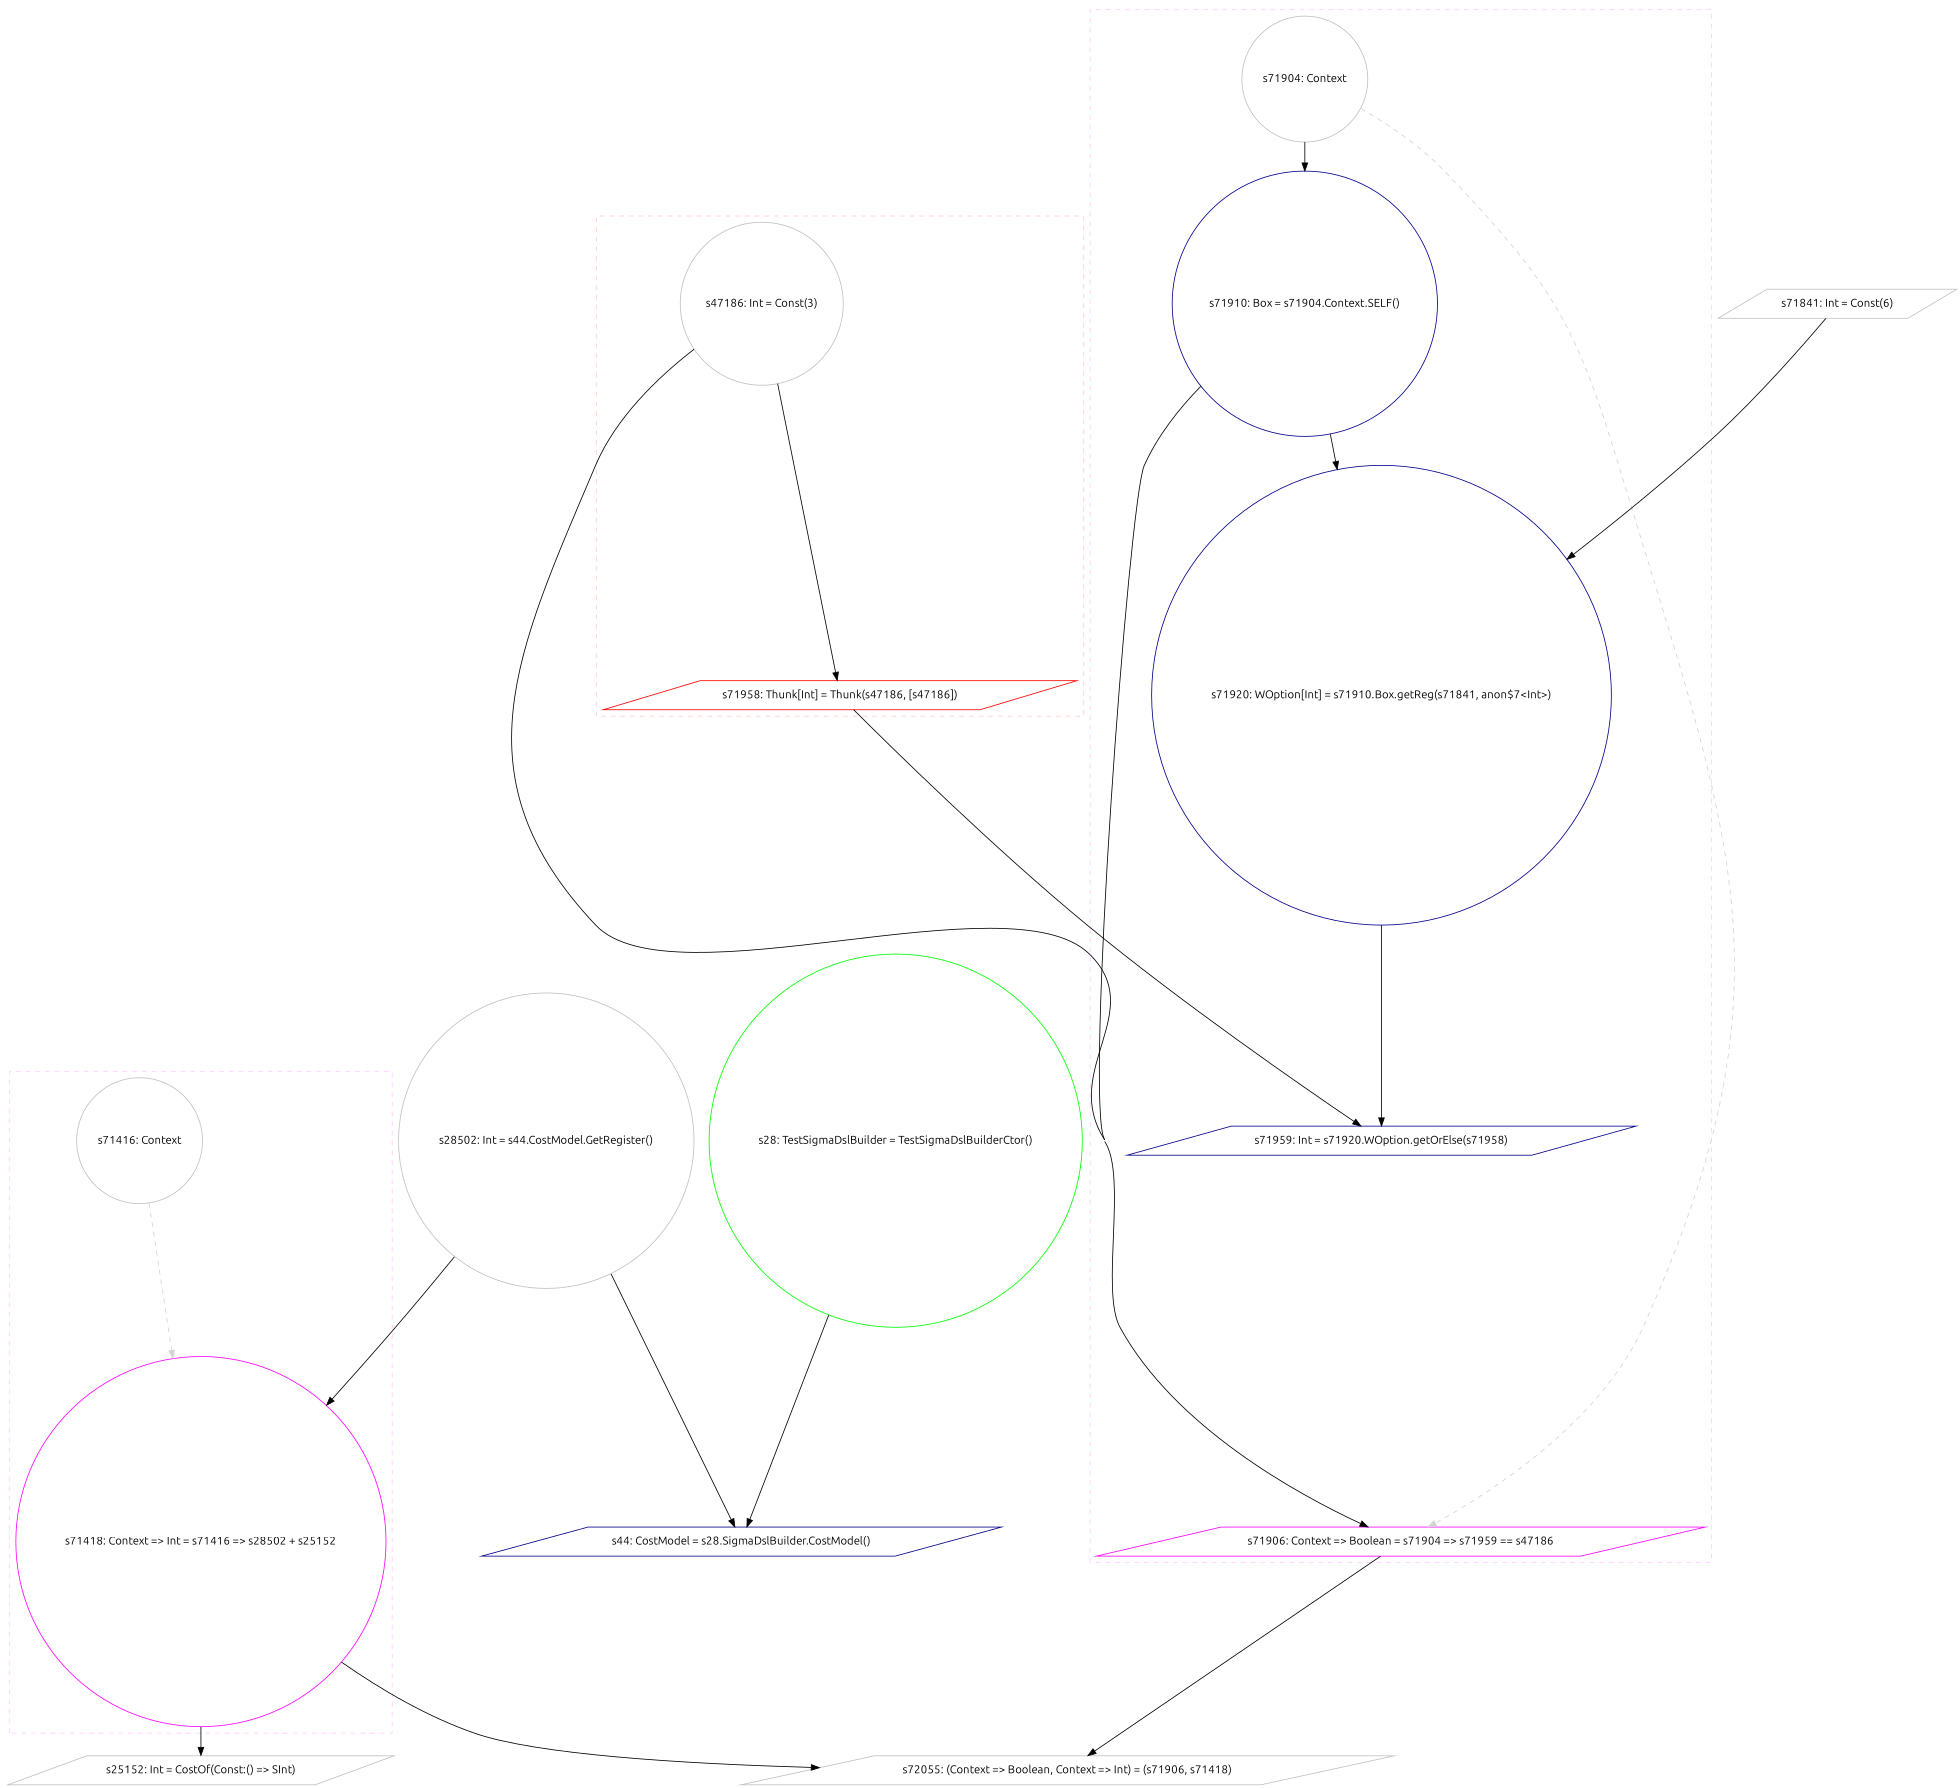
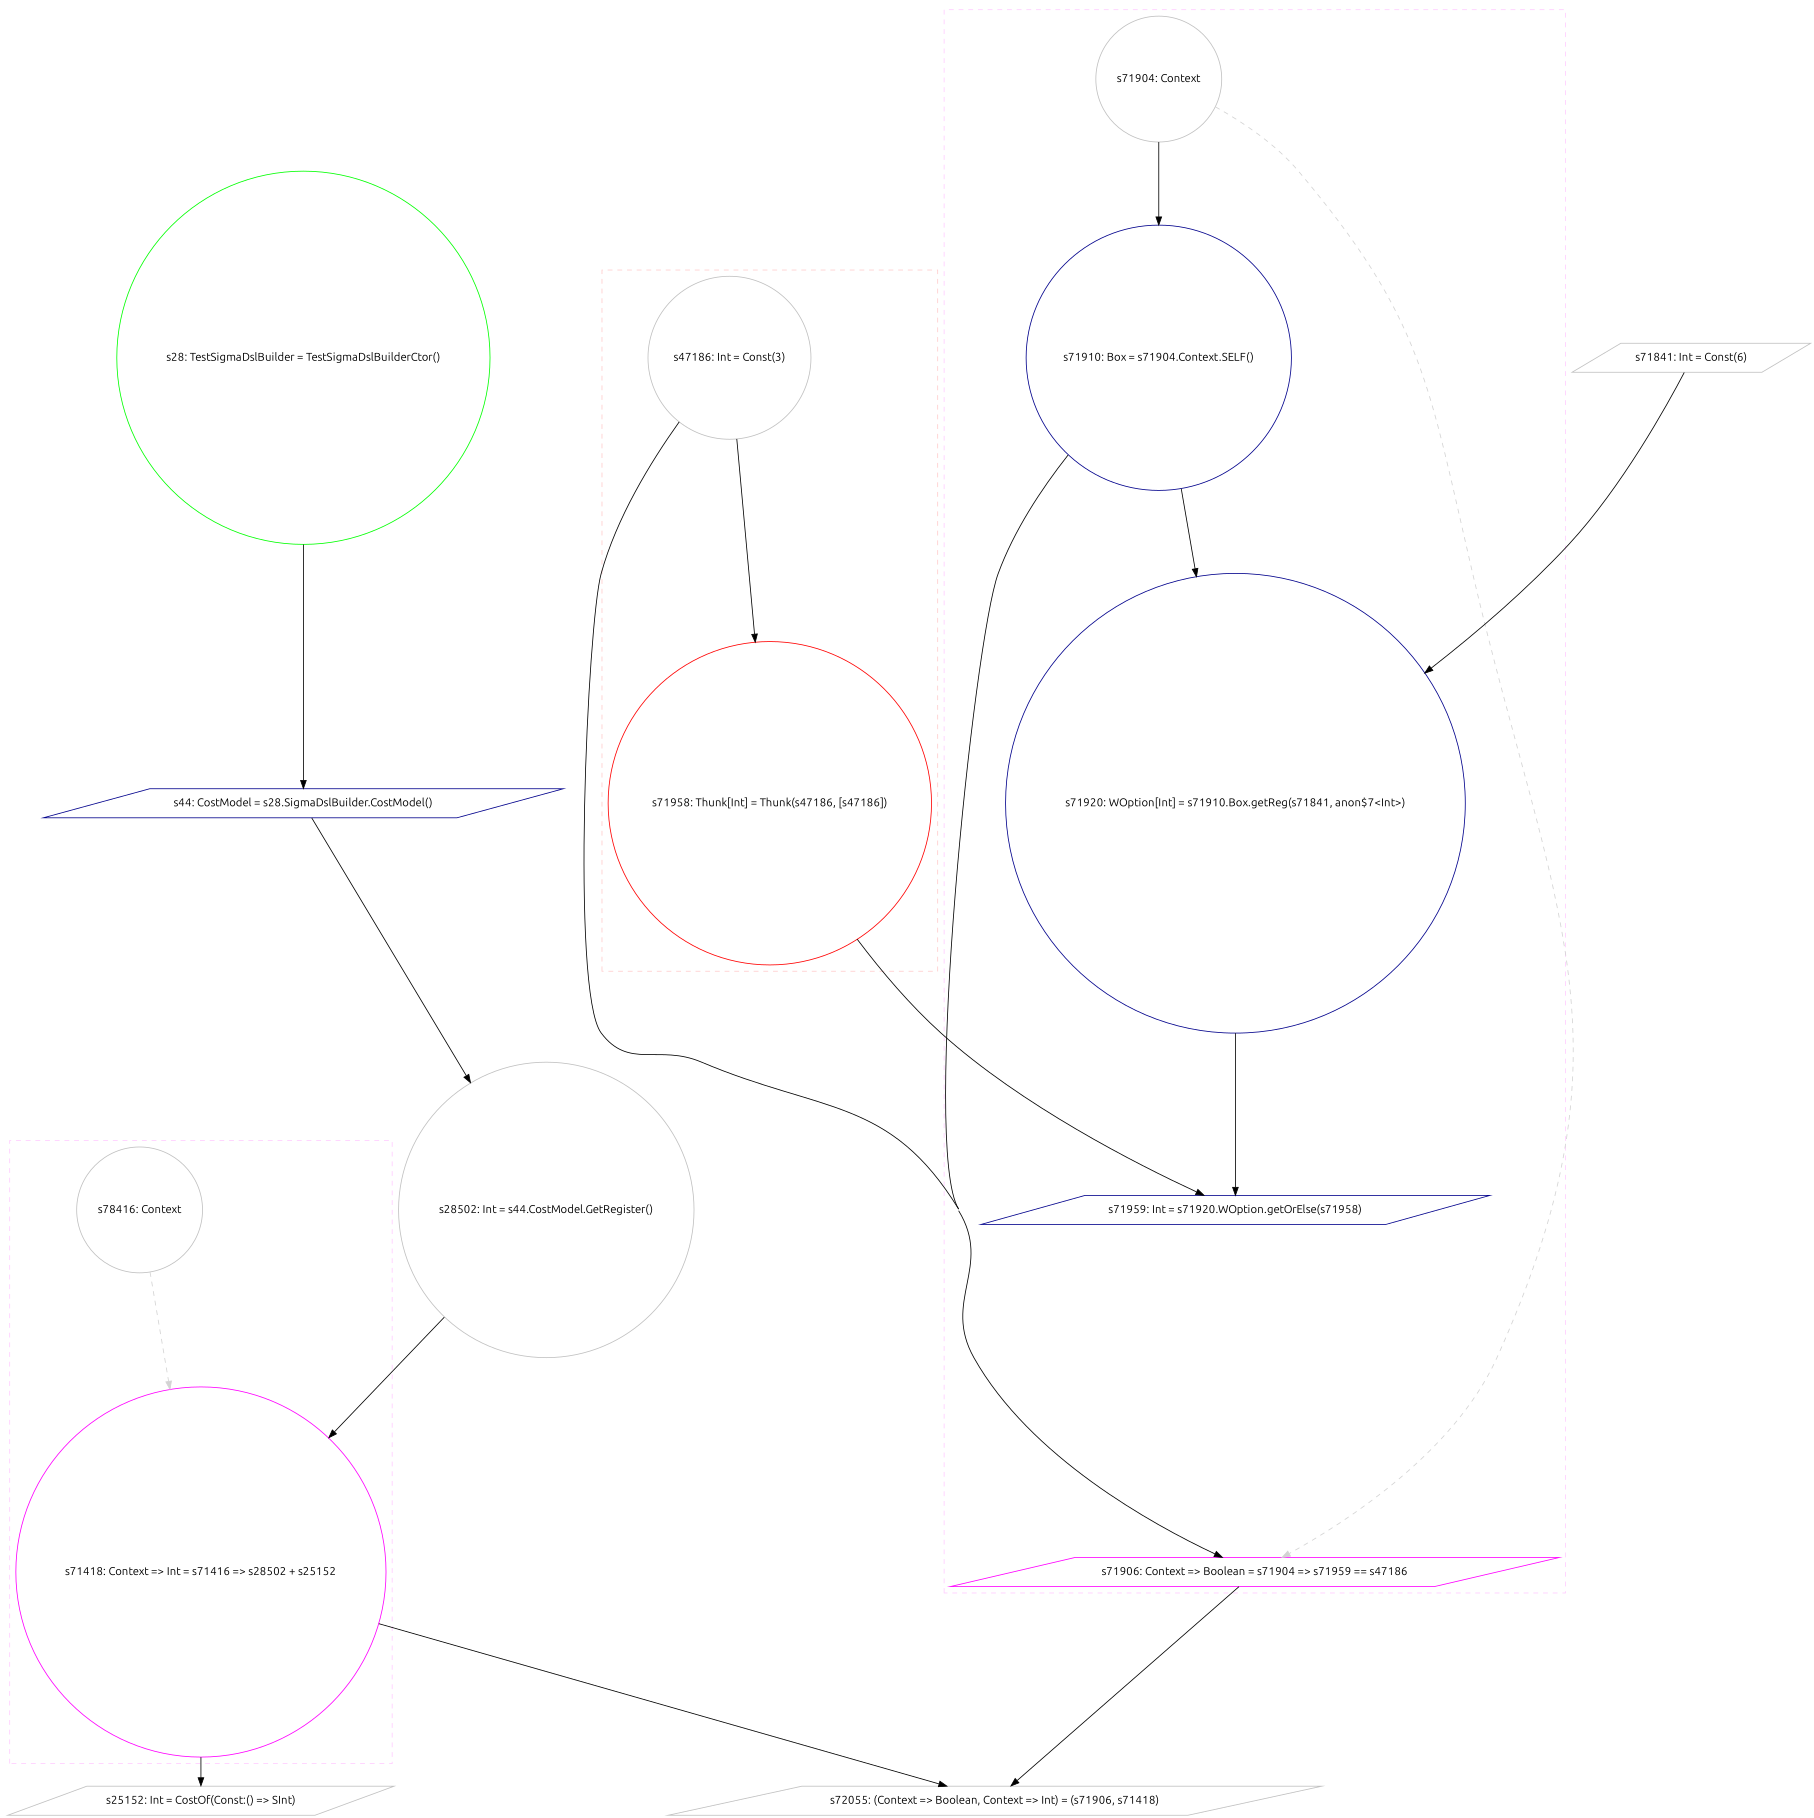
node "s71958: Thunk[Int] = Thunk(s47186, [s47186])": shape parallelogram -> circle
node "s71416: Context": label "s71416: Context" -> "s78416: Context"
edge "s28502: Int = s44.CostModel.GetRegister()" -> "s44: CostModel = s28.SigmaDslBuilder.CostModel()": reversed
